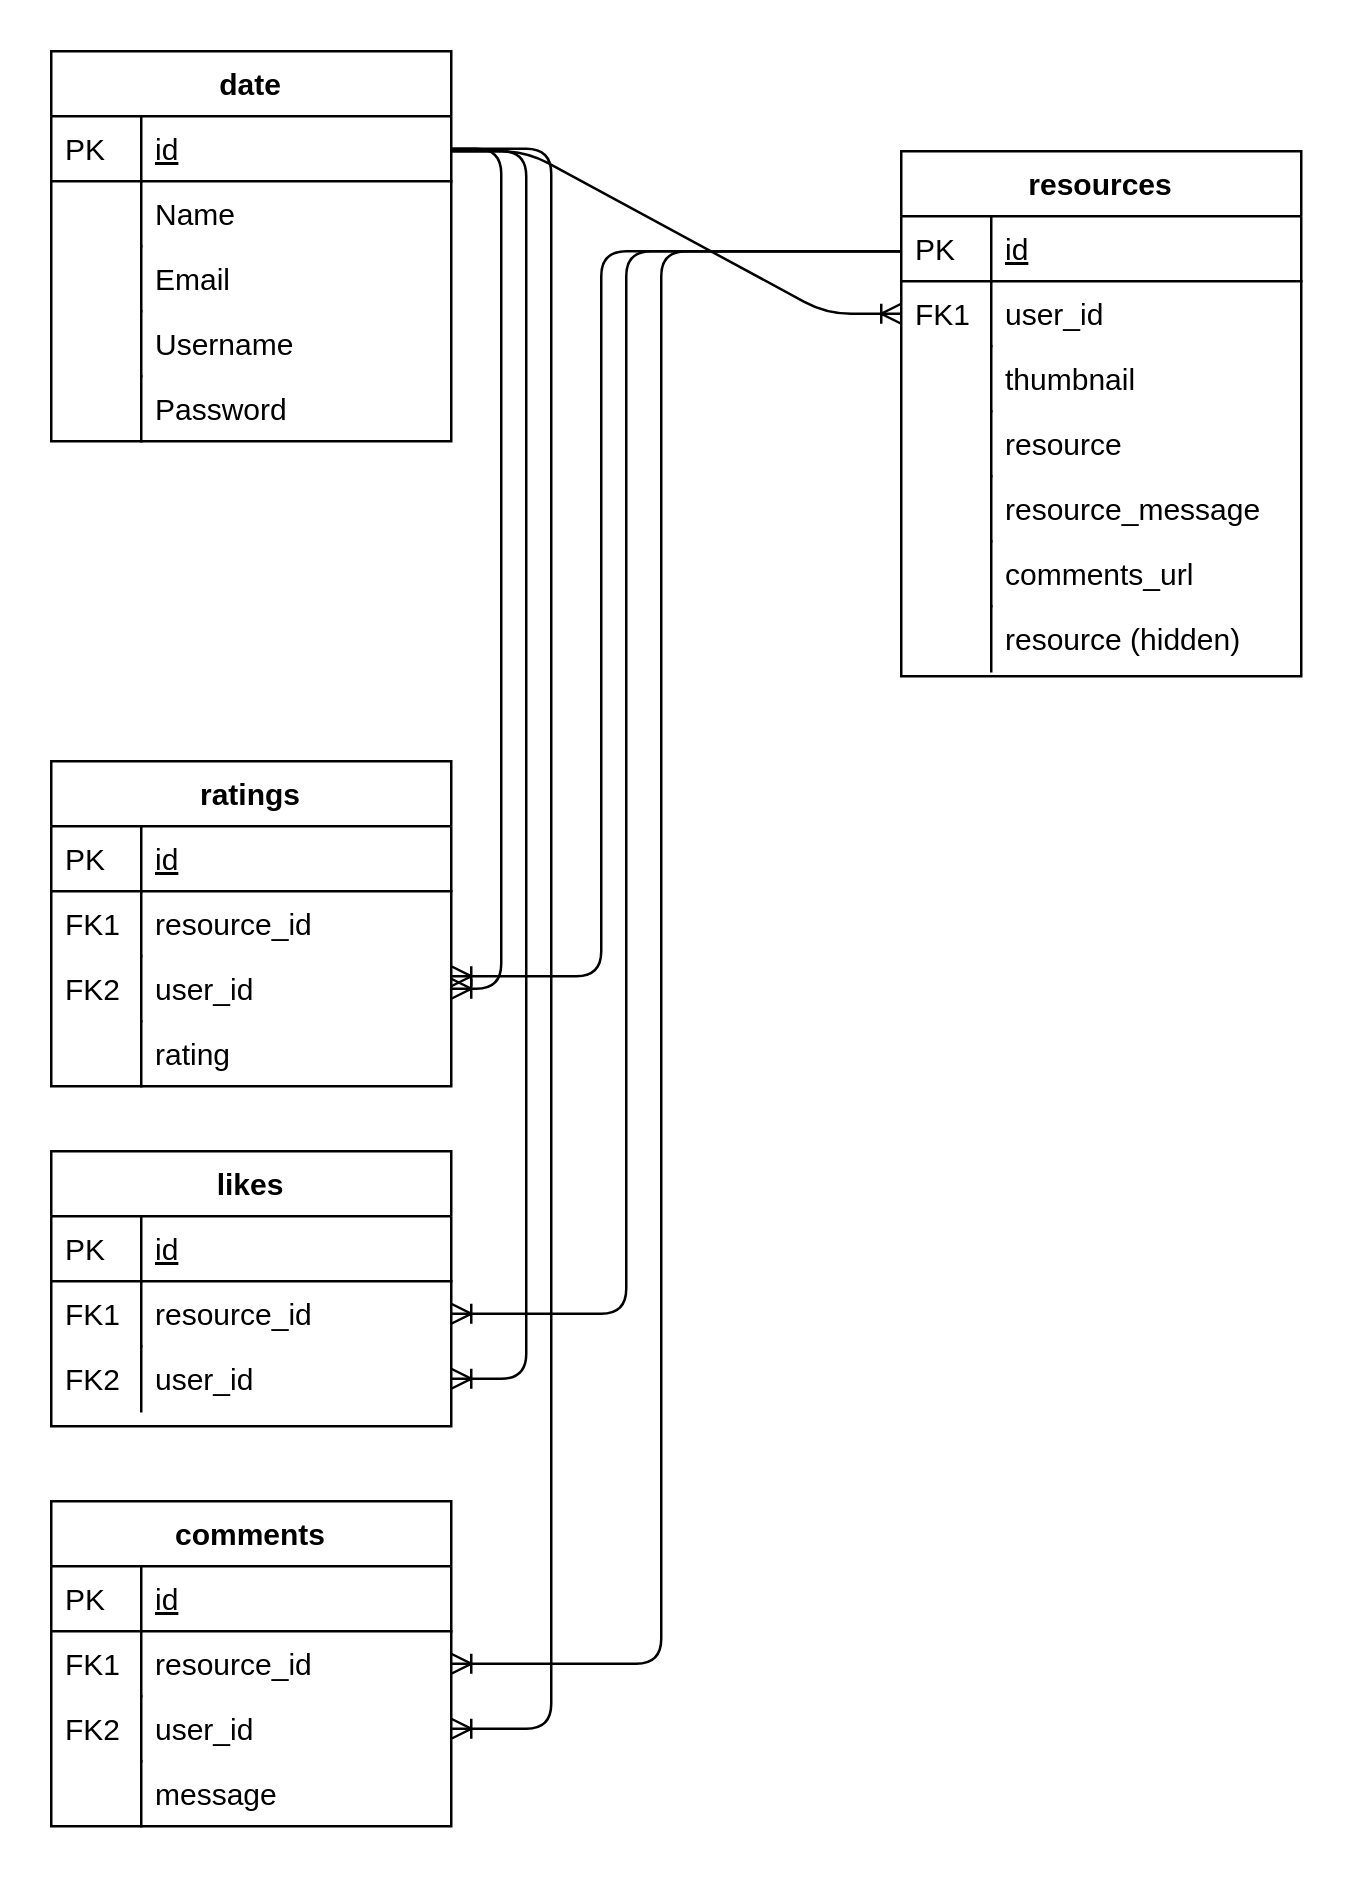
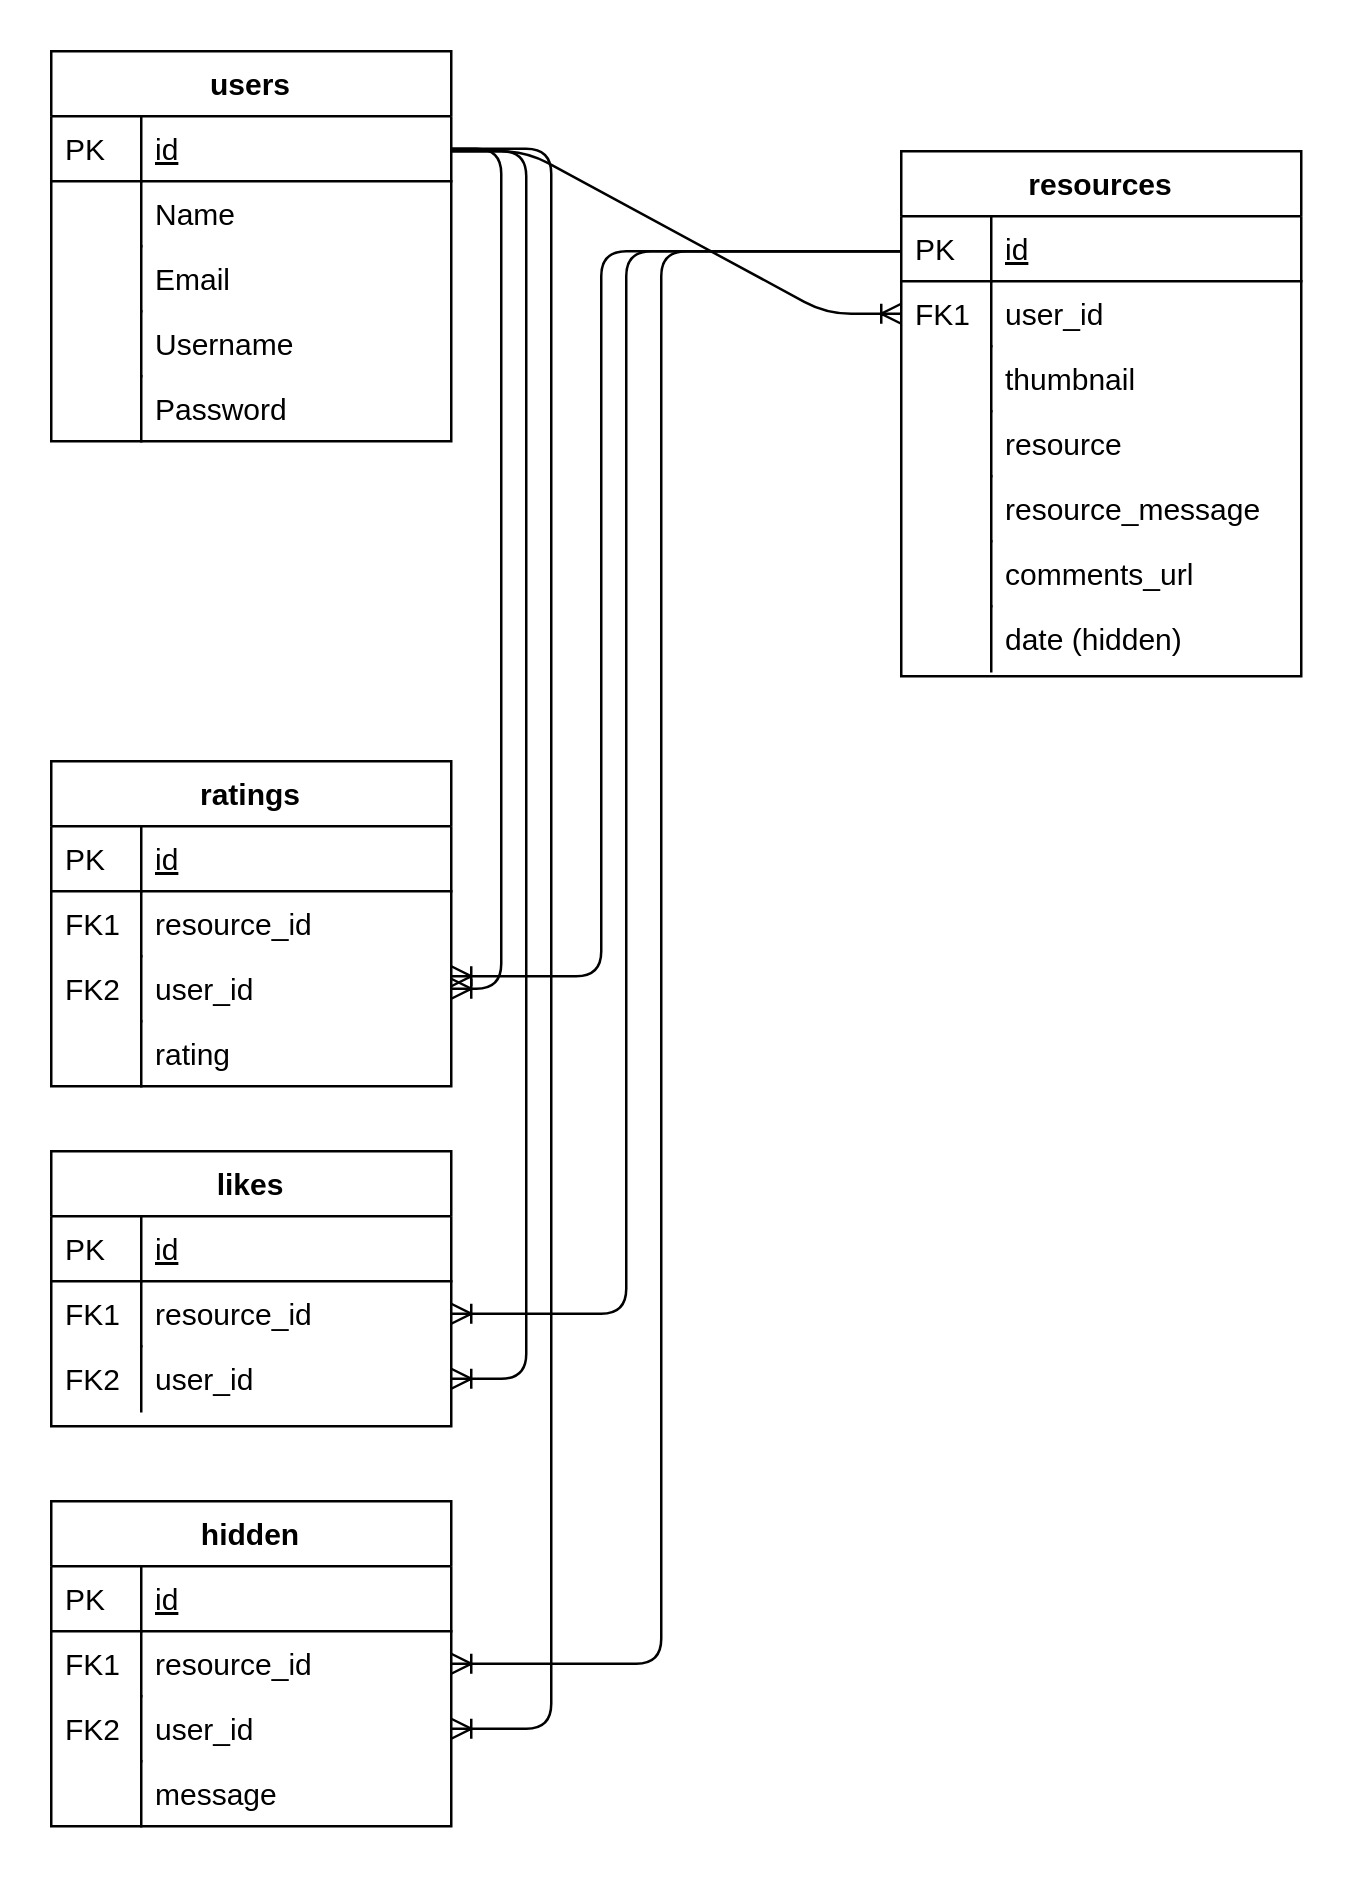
node "date": label "date" -> "users"
node "resource (hidden)": label "resource (hidden)" -> "date (hidden)"
node "comments": label "comments" -> "hidden"
